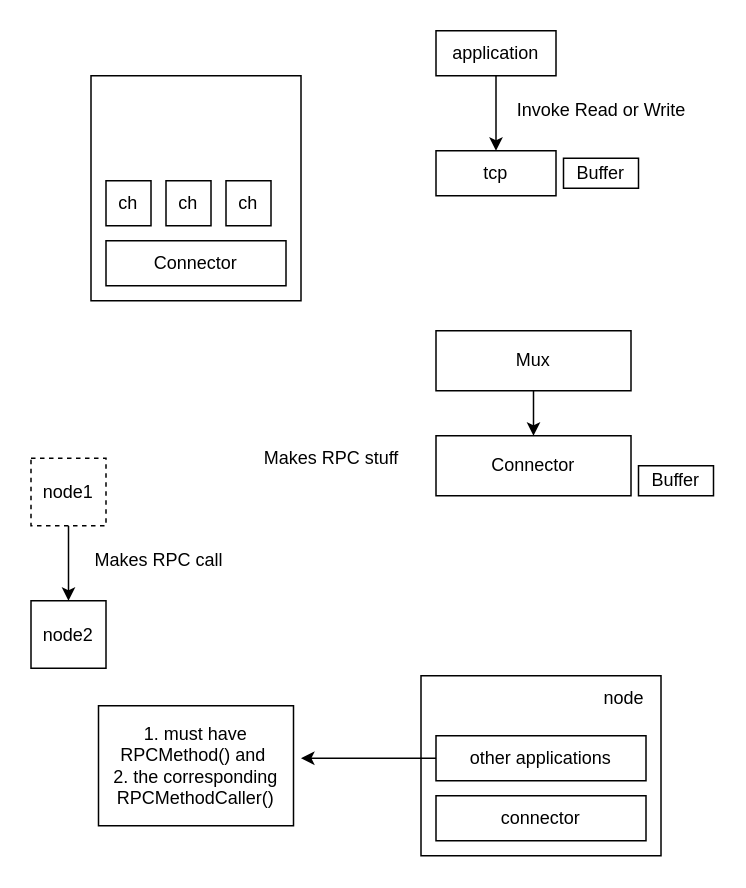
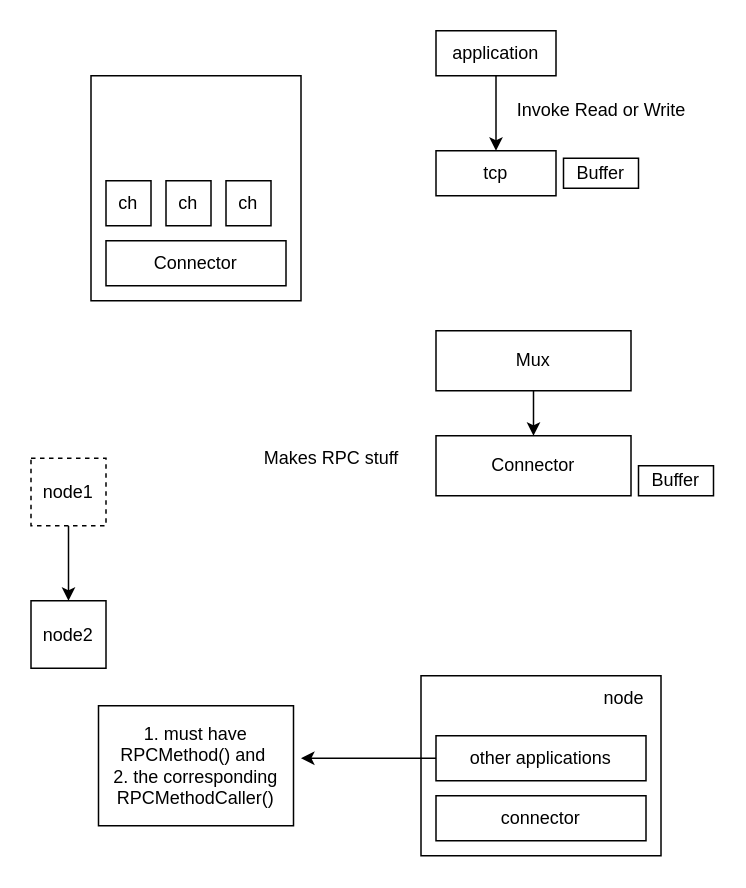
node "Makes RPC call": removed
